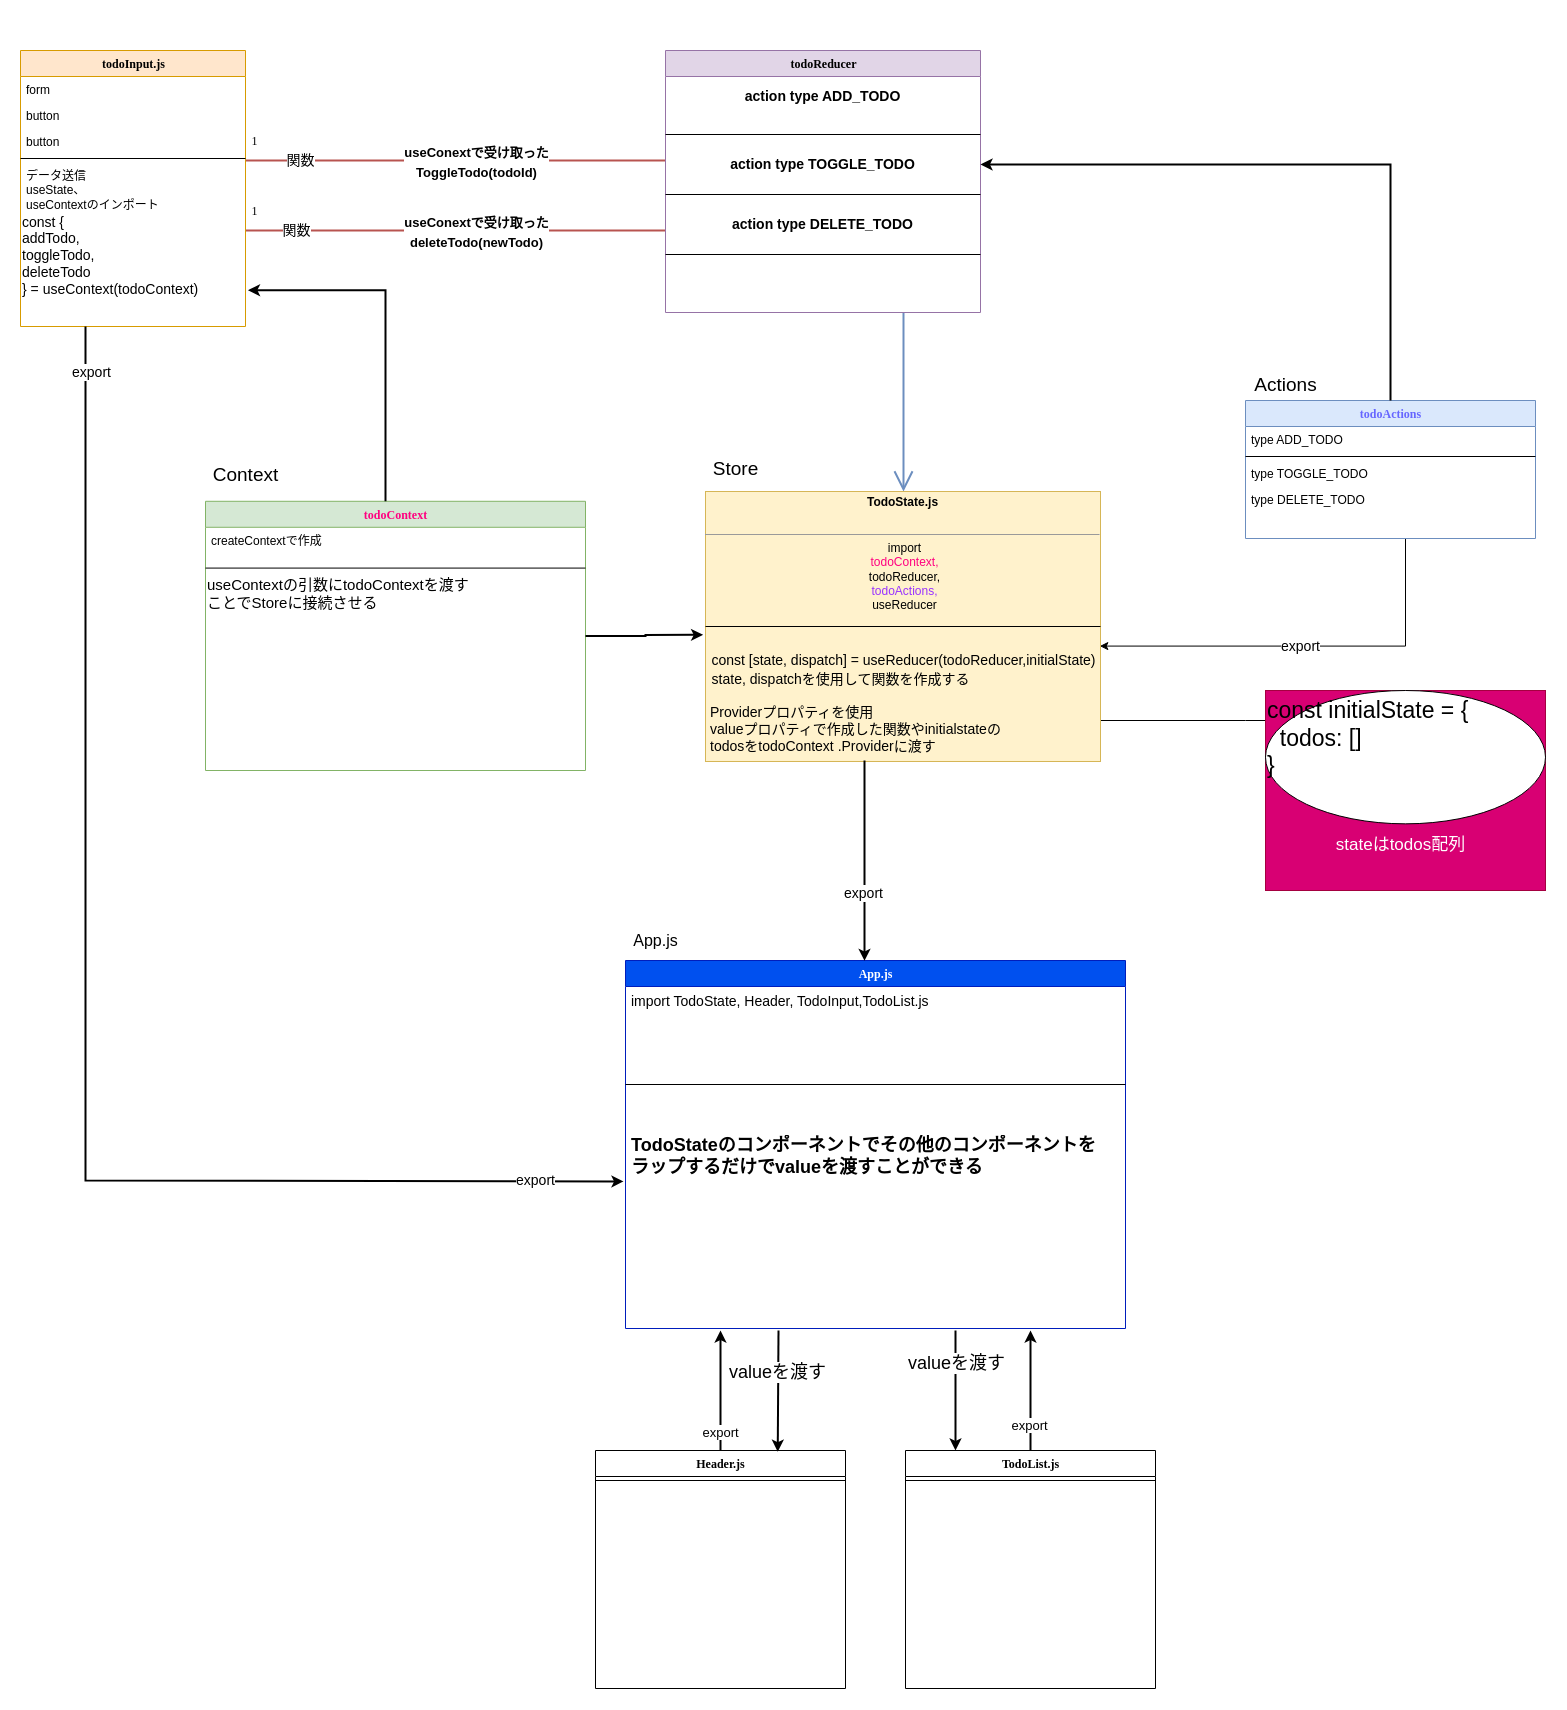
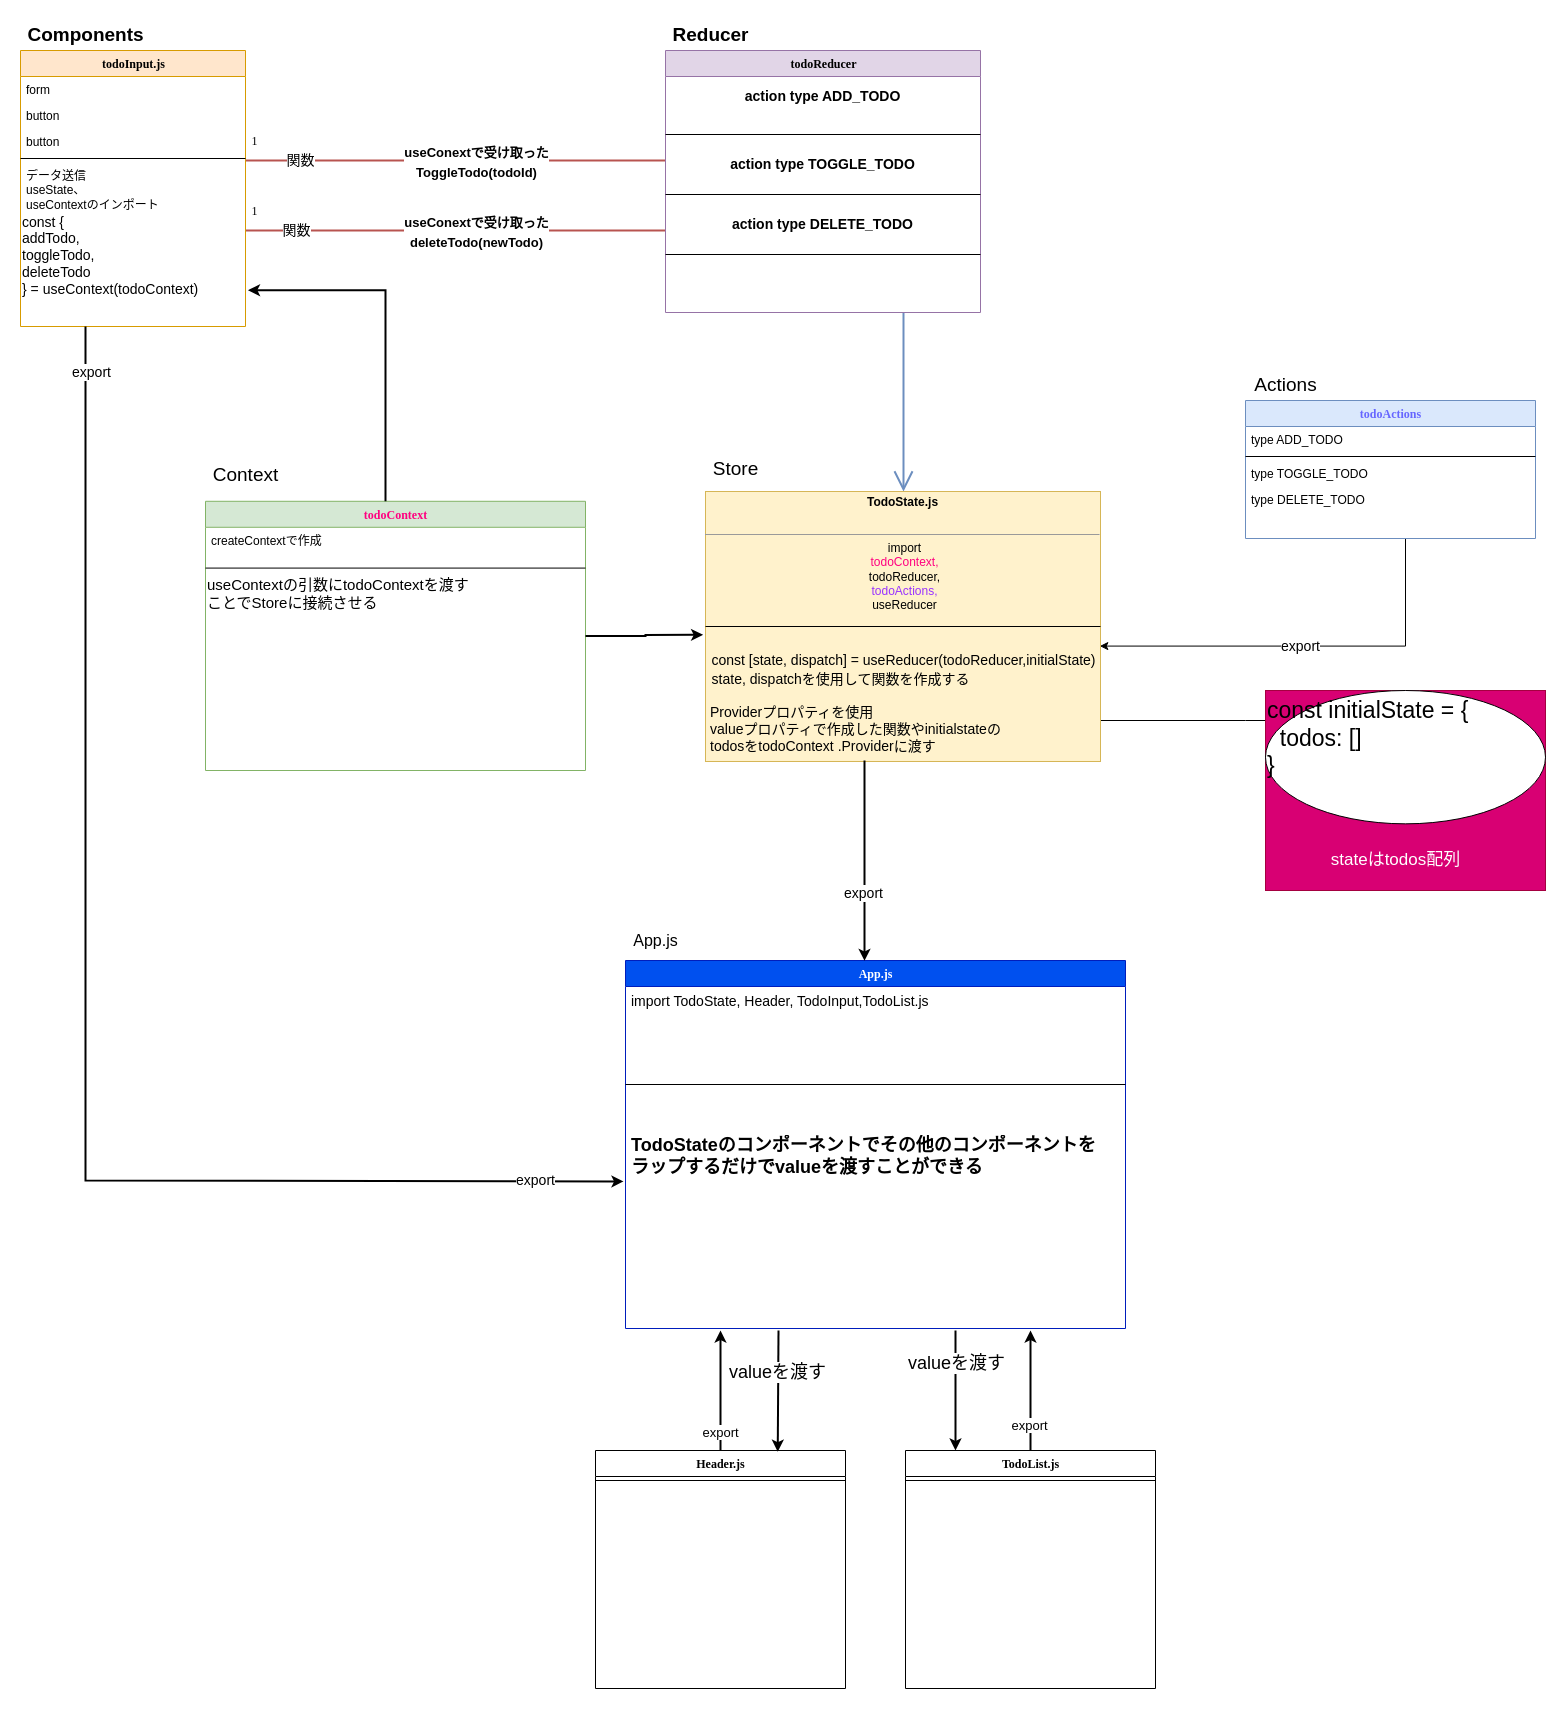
node "Components": added
node "Reducer": added
edge "todoActions" -> "action type TOGGLE_TODO": removed
node "stateはtodos配列": moved (1401, 845) -> (1396, 860)
